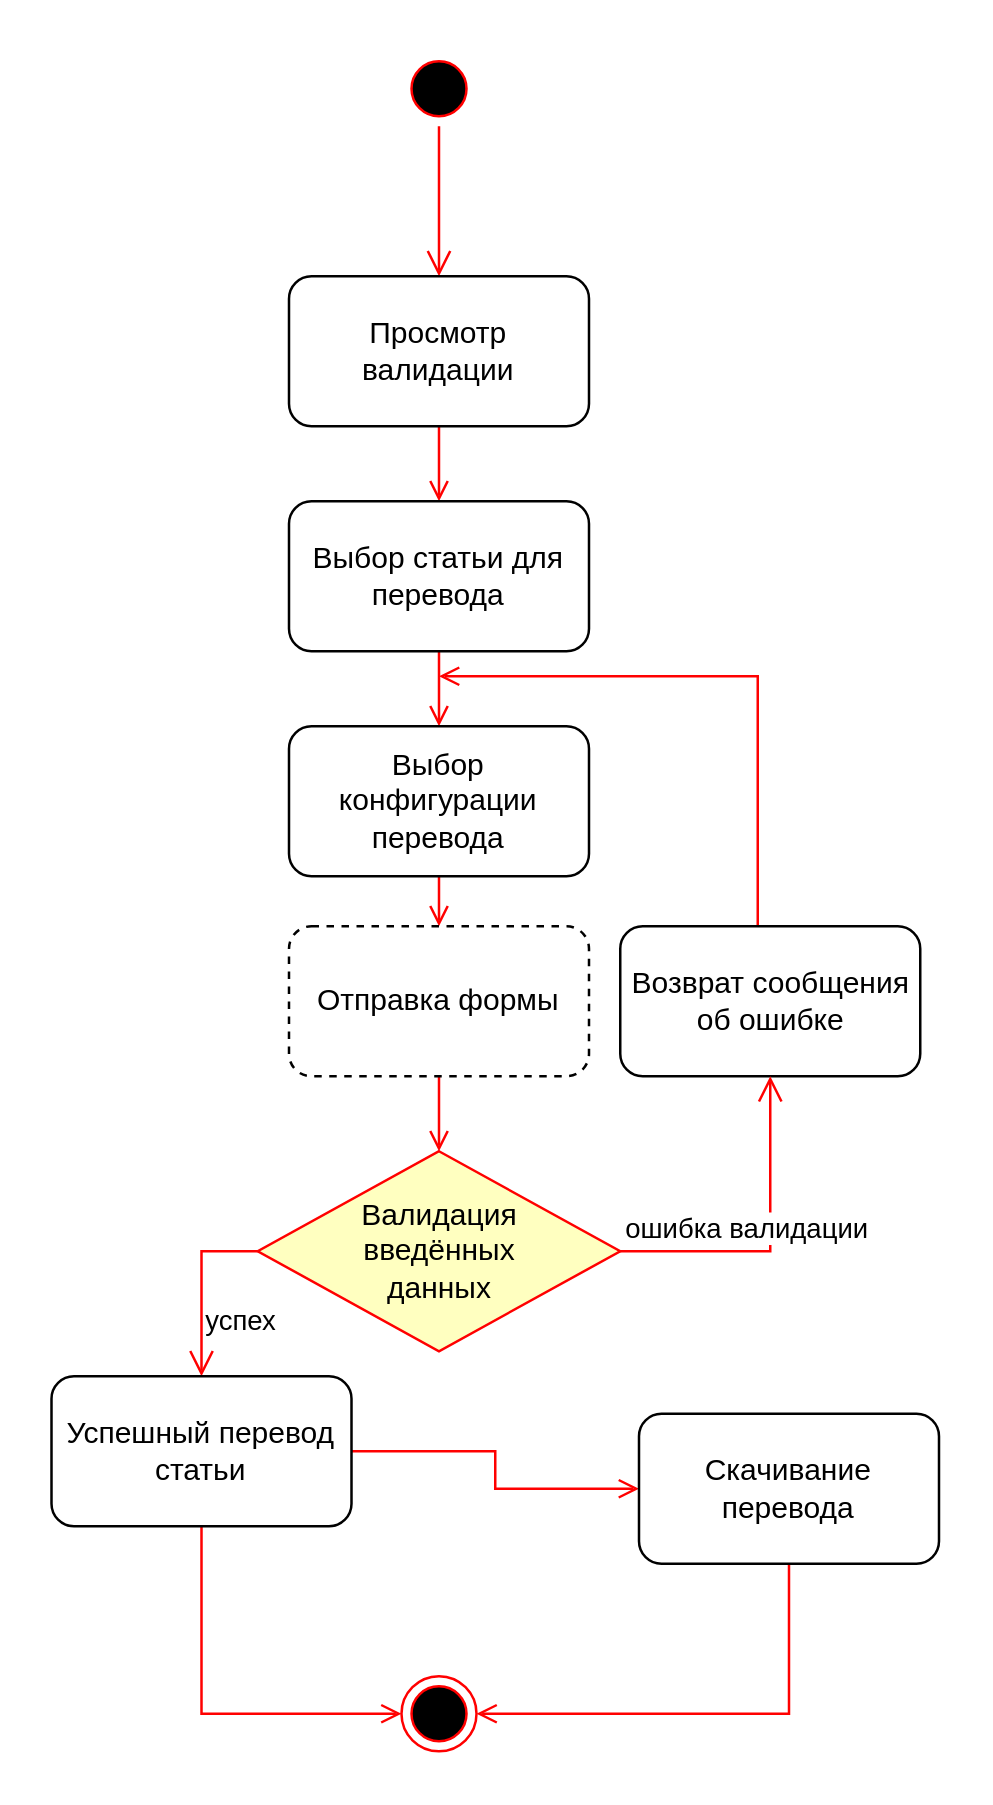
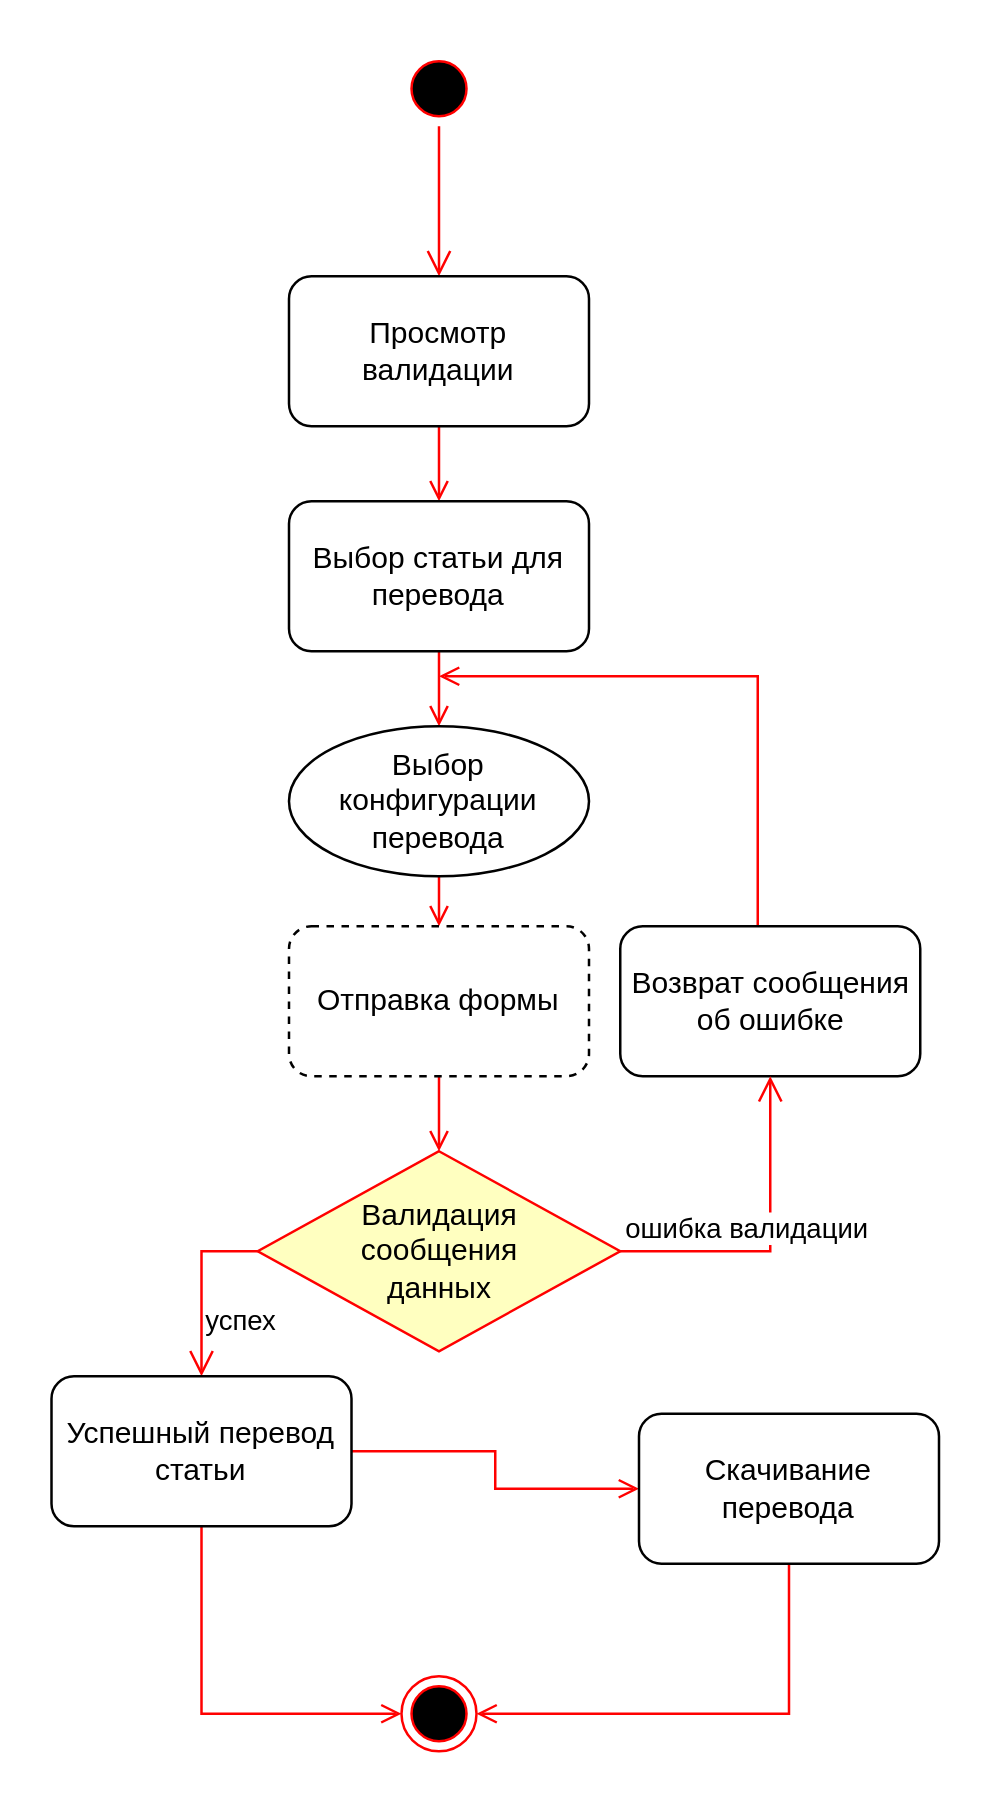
node "Выбор конфигурации перевода": shape rounded rectangle -> ellipse
node "Валидация введённых данных": label "Валидация введённых данных" -> "Валидация сообщения данных"
